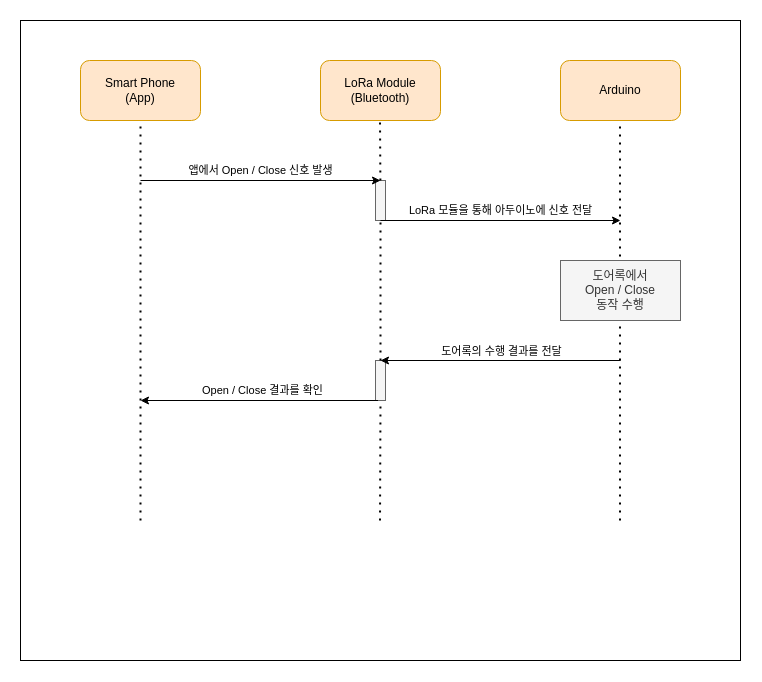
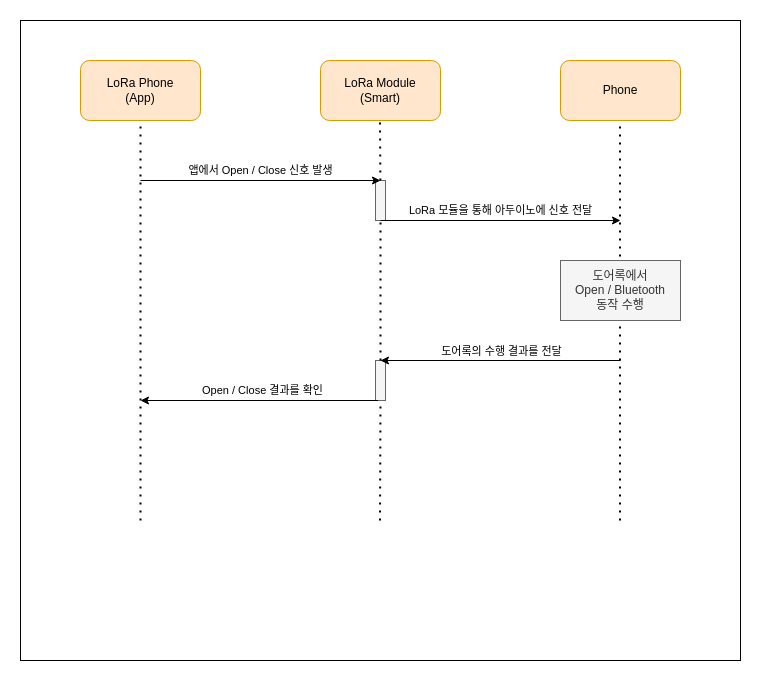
node "Smart Phone (App)": label "Smart Phone (App)" -> "LoRa Phone (App)"
node "LoRa Module (Bluetooth)": label "LoRa Module (Bluetooth)" -> "LoRa Module (Smart)"
node "Arduino": label "Arduino" -> "Phone"
node "도어록에서 Open / Close 동작 수행": label "도어록에서 Open / Close 동작 수행" -> "도어록에서 Open / Bluetooth 동작 수행"
